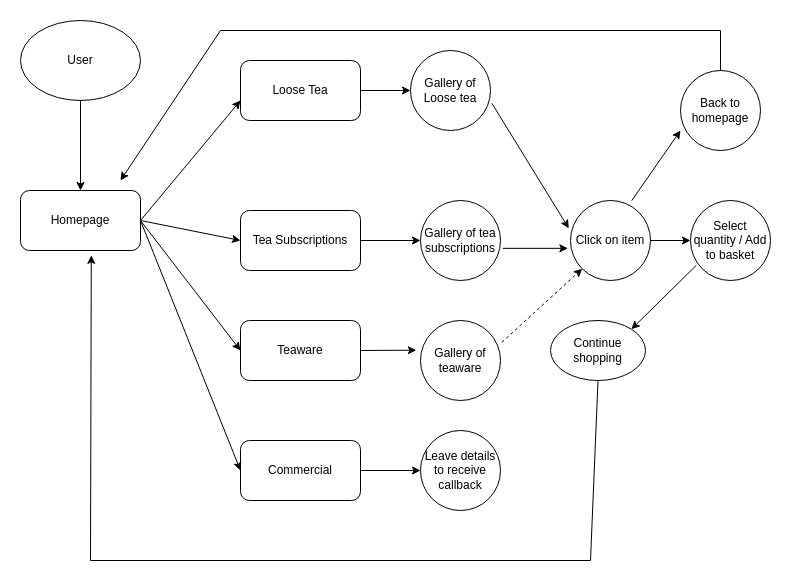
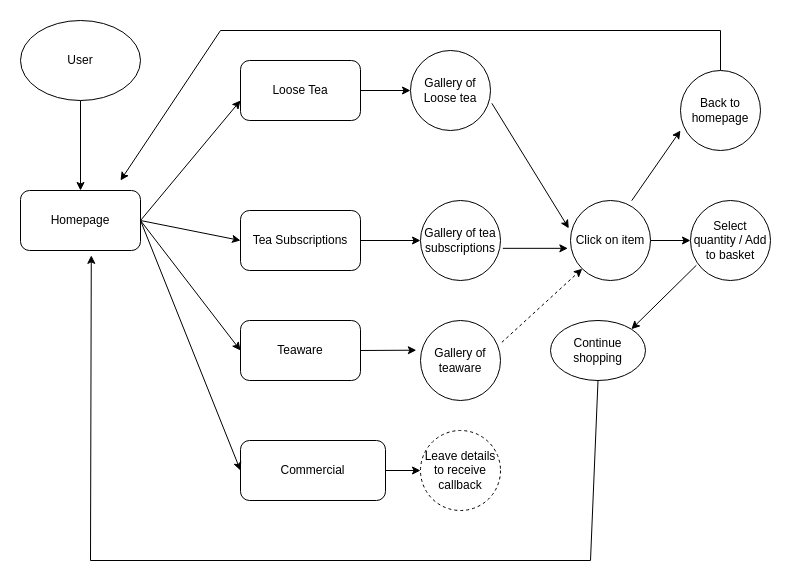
node "Commercial": size 120x60 -> 145x60
node "Leave details to receive callback": style solid -> dashed
